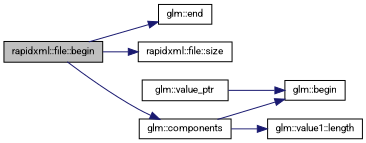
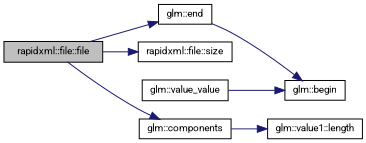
node "rapidxml::file::begin": label "rapidxml::file::begin" -> "rapidxml::file::file"
node "glm::value_ptr": label "glm::value_ptr" -> "glm::value_value"
edge "glm::components" -> "glm::begin": now "glm::end" -> "glm::begin"
